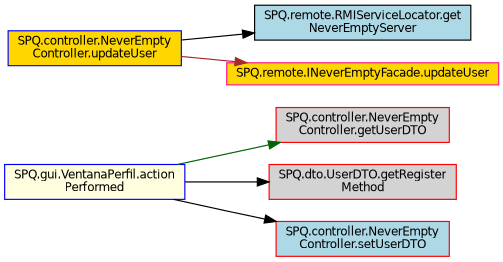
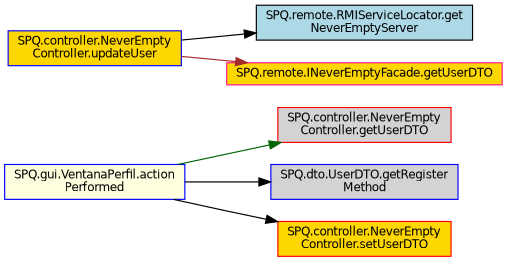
node "SPQ.remote.INeverEmptyFacade.updateUser": label "SPQ.remote.INeverEmptyFacade.updateUser" -> "SPQ.remote.INeverEmptyFacade.getUserDTO"
node "SPQ.dto.UserDTO.getRegister Method": color red -> blue
node "SPQ.controller.NeverEmpty Controller.setUserDTO": fillcolor lightblue -> gold
